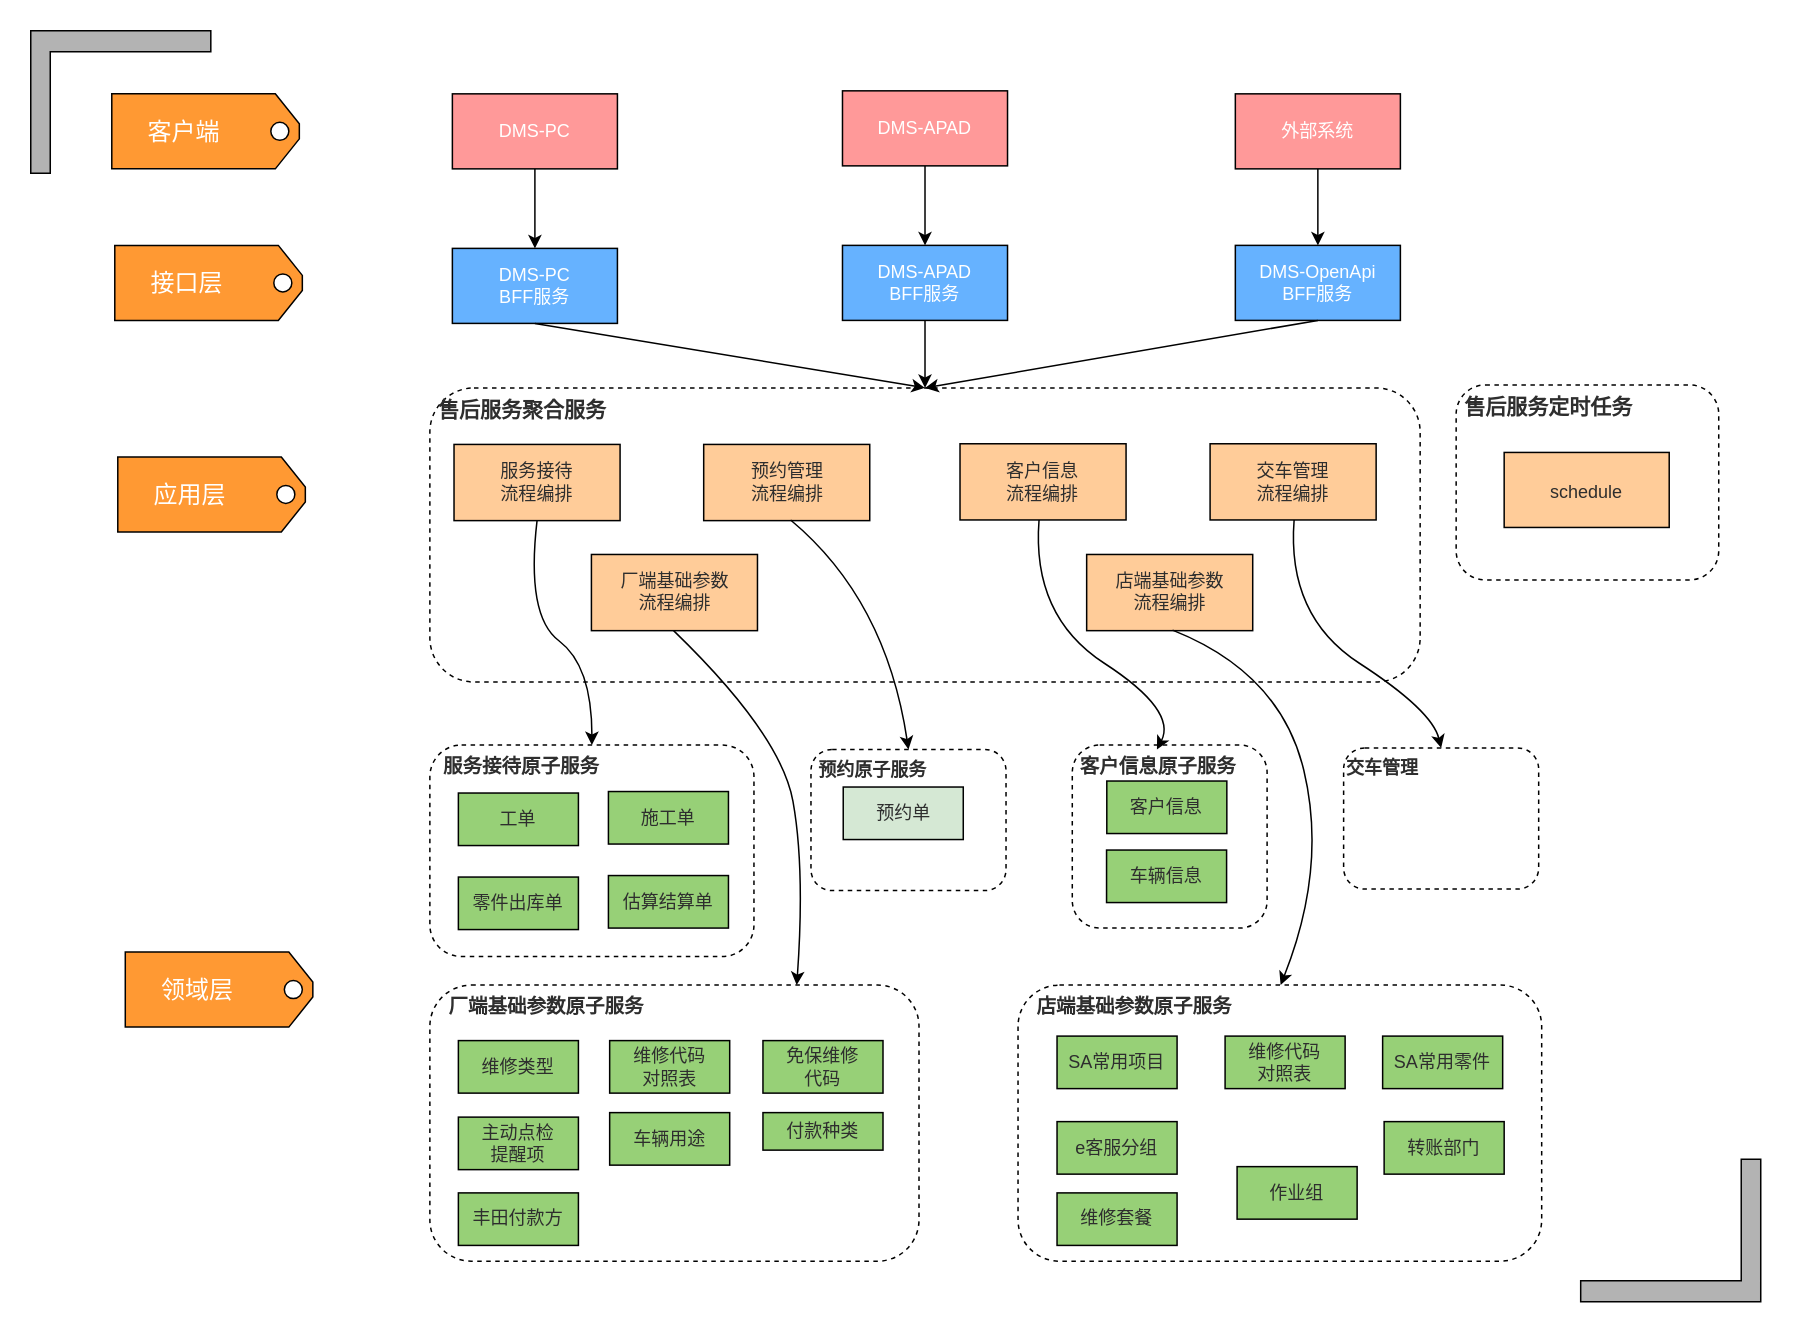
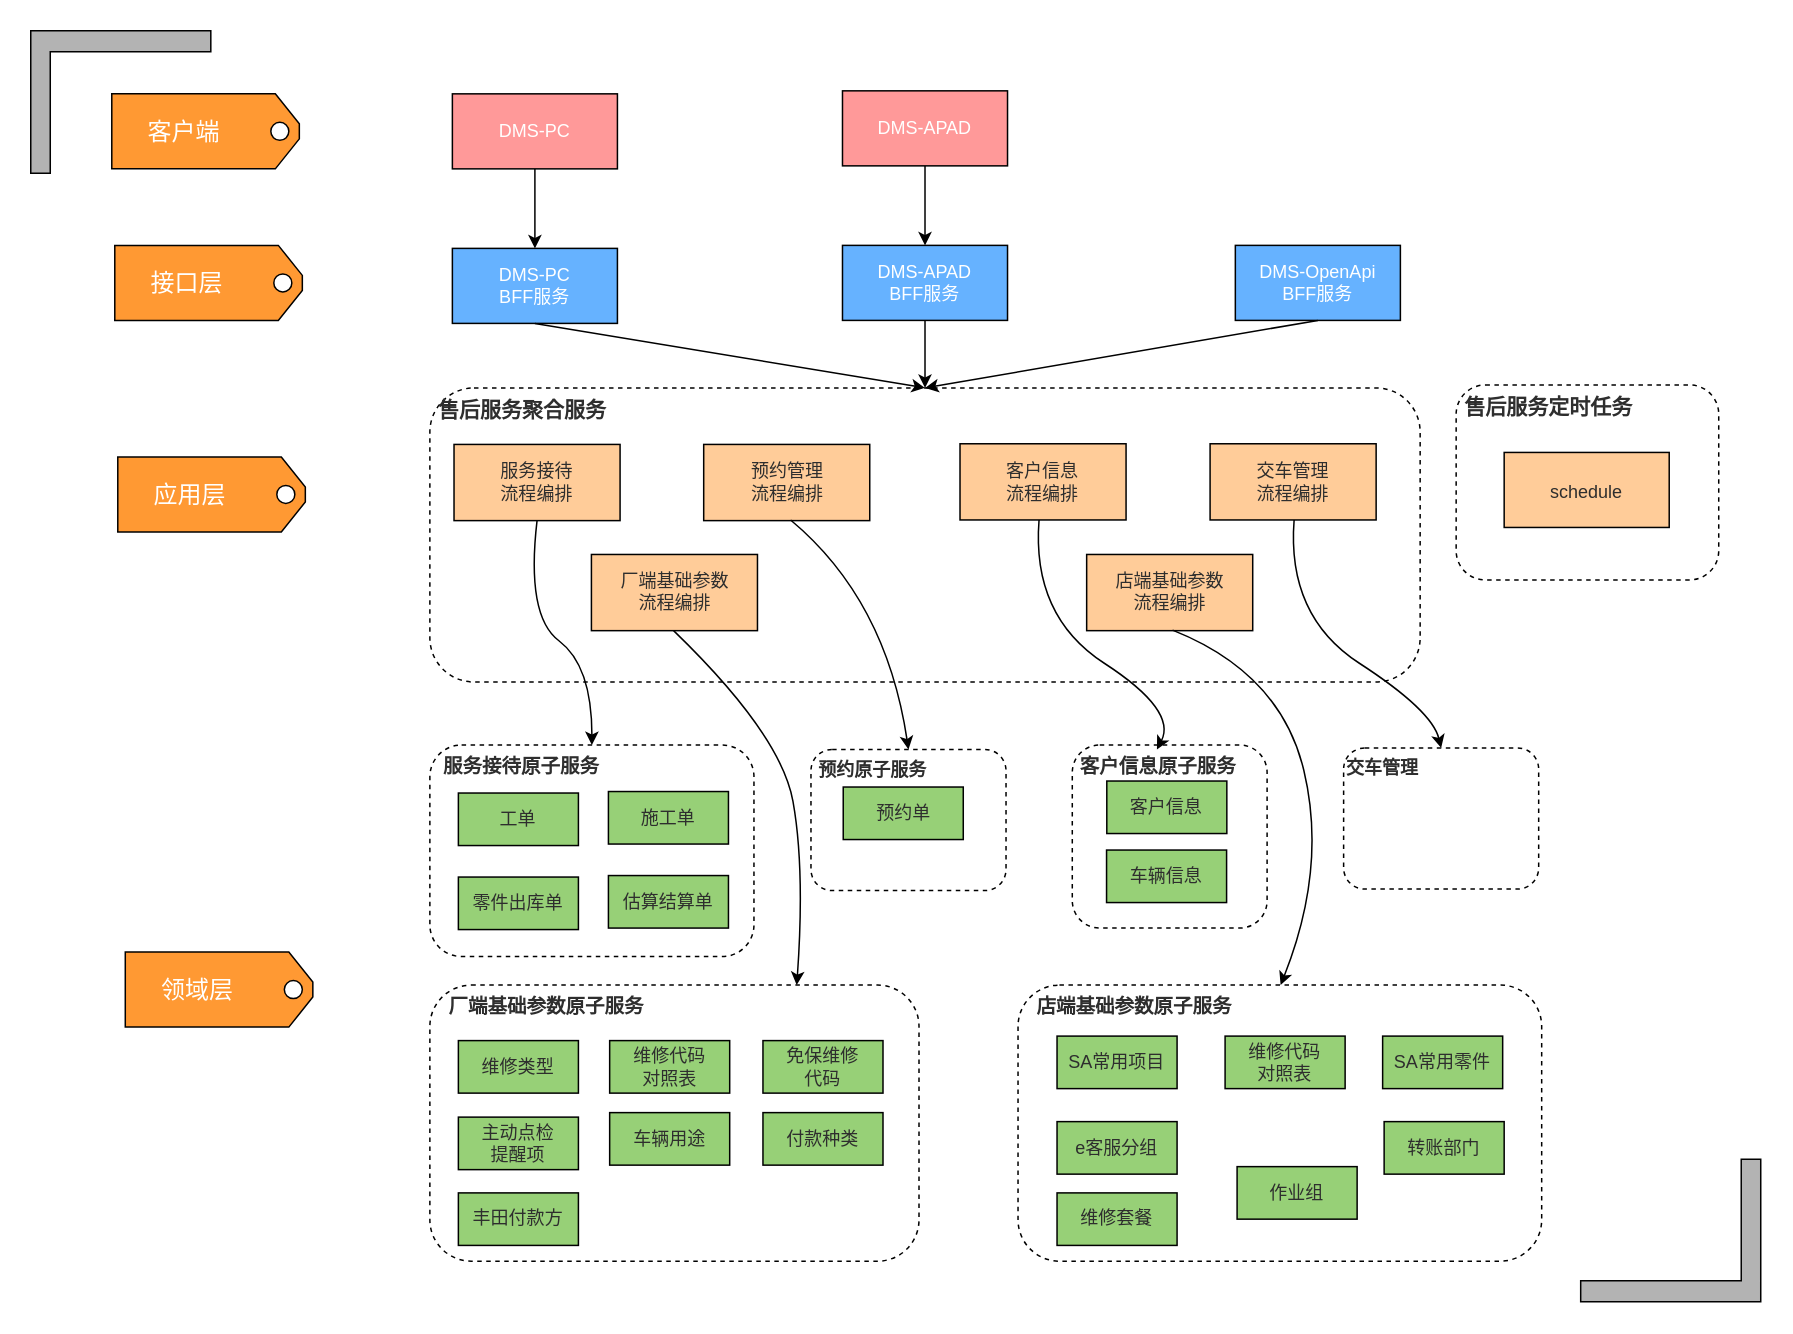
node "外部系统": removed
edge "外部系统" -> "DMS-OpenApi BFF服务": removed
node "预约单": fillcolor #d5e8d4 -> #97d077
node "付款种类": size 120x38 -> 120x53
